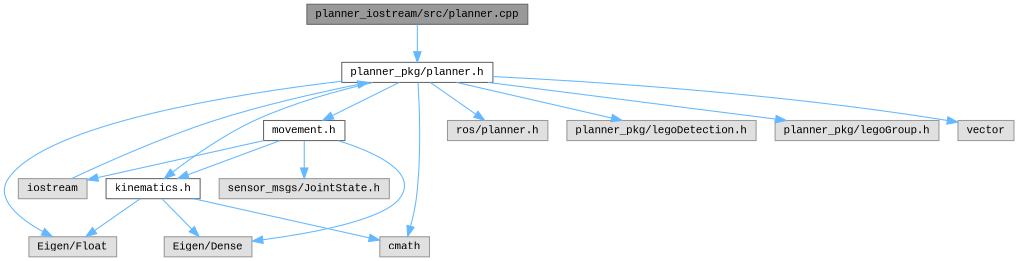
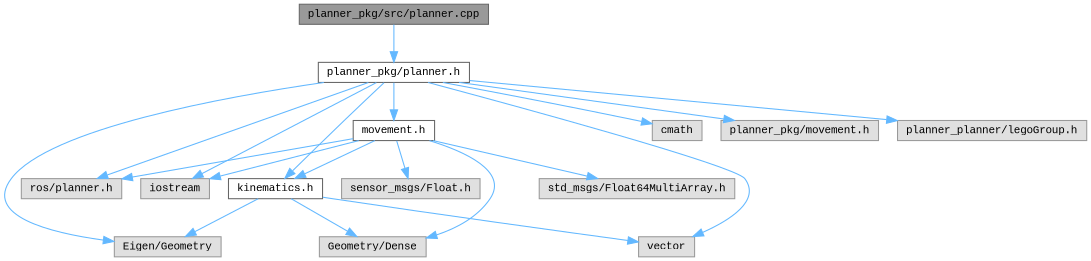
node "planner_iostream/src/planner.cpp": label "planner_iostream/src/planner.cpp" -> "planner_pkg/src/planner.cpp"
edge "iostream" -> "planner_pkg/planner.h": reversed
node "planner_pkg/legoDetection.h": label "planner_pkg/legoDetection.h" -> "planner_pkg/movement.h"
node "planner_pkg/legoGroup.h": label "planner_pkg/legoGroup.h" -> "planner_planner/legoGroup.h"
edge "movement.h" -> "ros/planner.h": added
node "sensor_msgs/JointState.h": label "sensor_msgs/JointState.h" -> "sensor_msgs/Float.h"
node "std_msgs/Float64MultiArray.h": added
edge "kinematics.h" -> "cmath": now "kinematics.h" -> "vector"
node "Eigen/Float": label "Eigen/Float" -> "Eigen/Geometry"
node "Eigen/Dense": label "Eigen/Dense" -> "Geometry/Dense"
